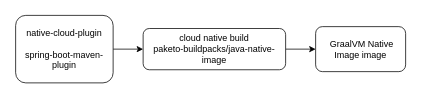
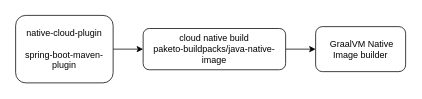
node "GraalVM Native Image image": label "GraalVM Native Image image" -> "GraalVM Native Image builder"
